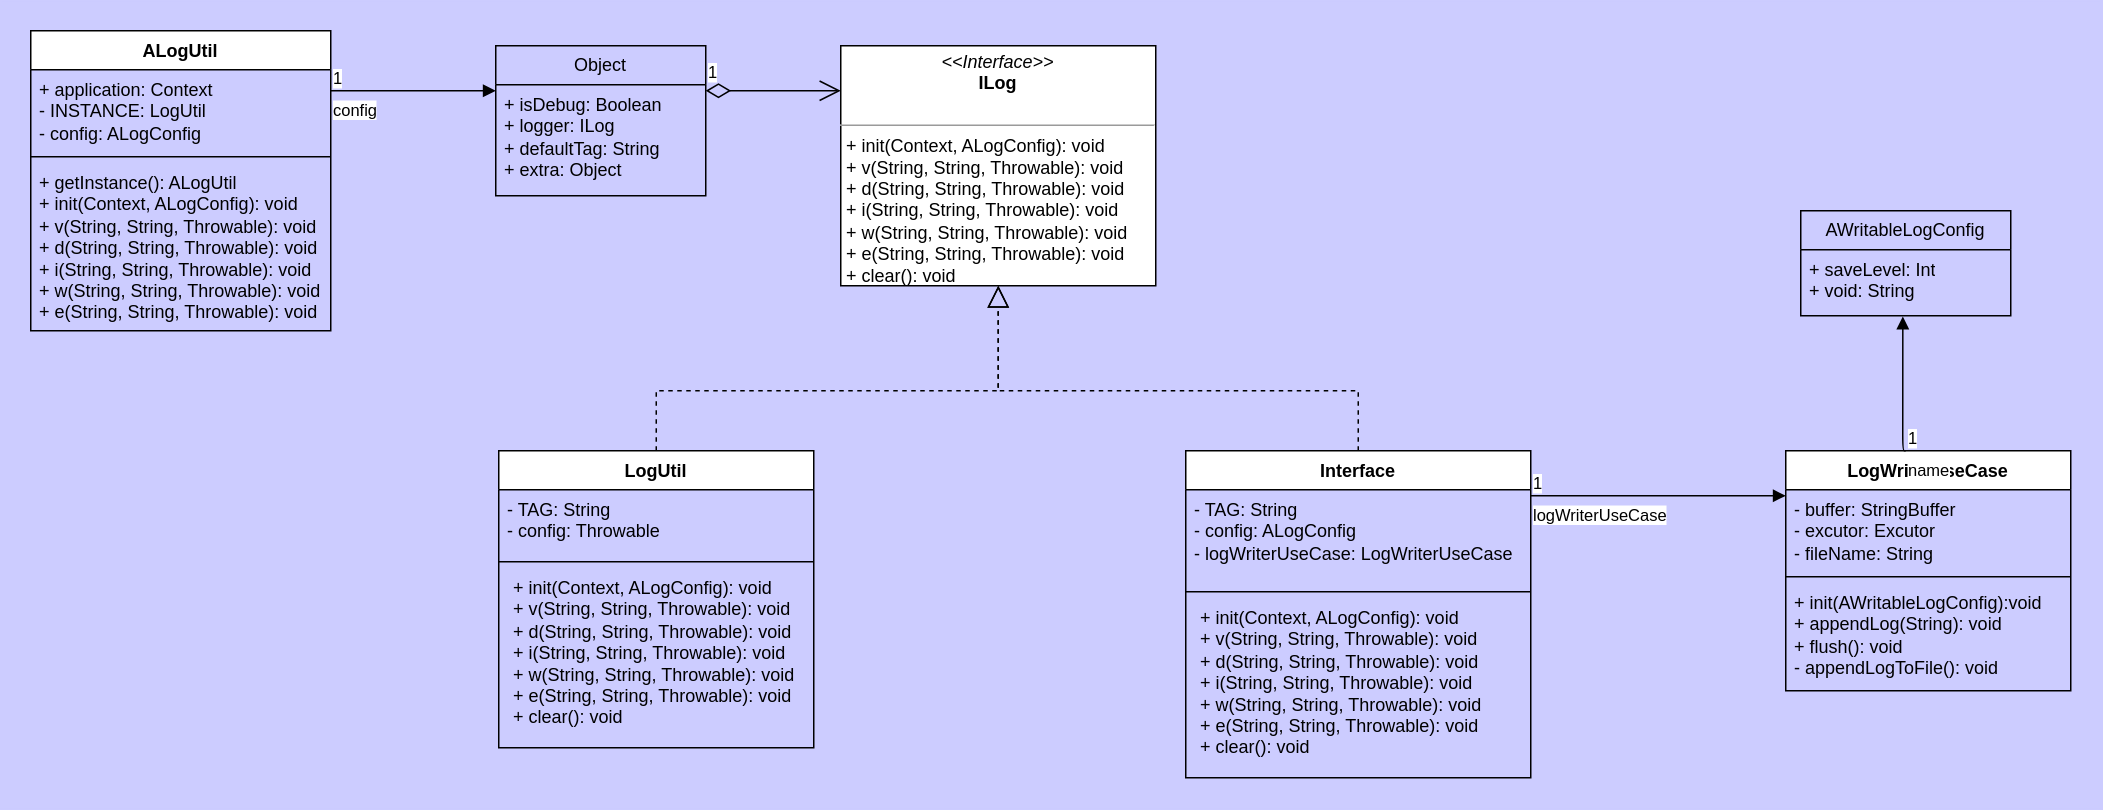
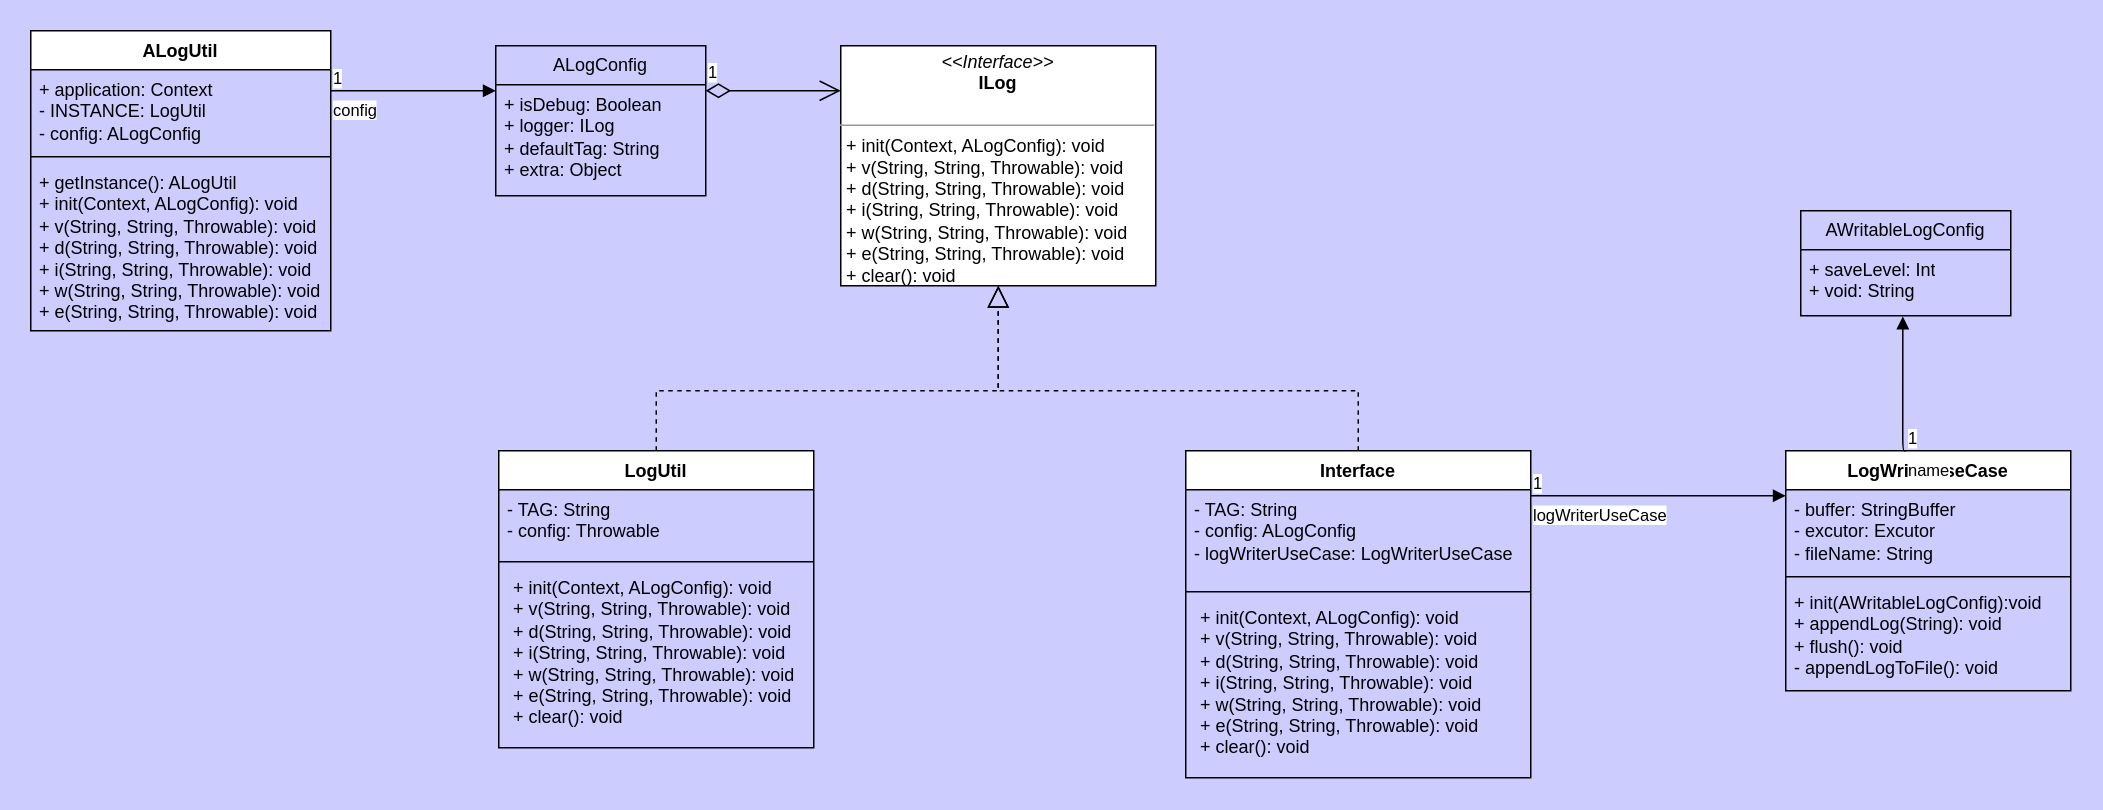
node "Object": label "Object" -> "ALogConfig"
